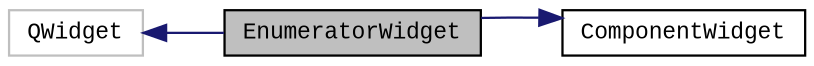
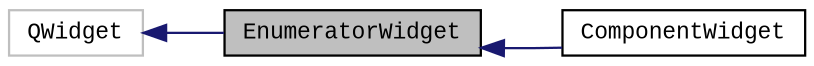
edge "EnumeratorWidget" -> "ComponentWidget": reversed
